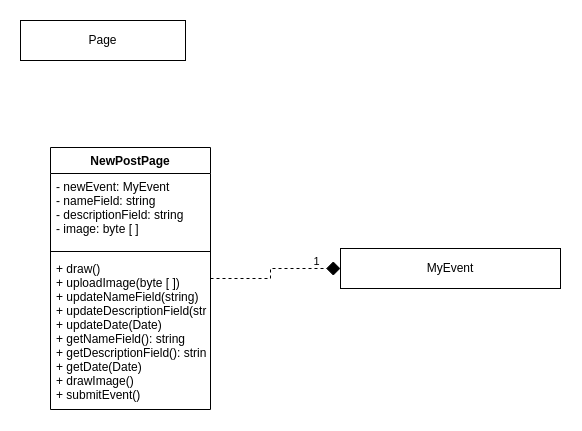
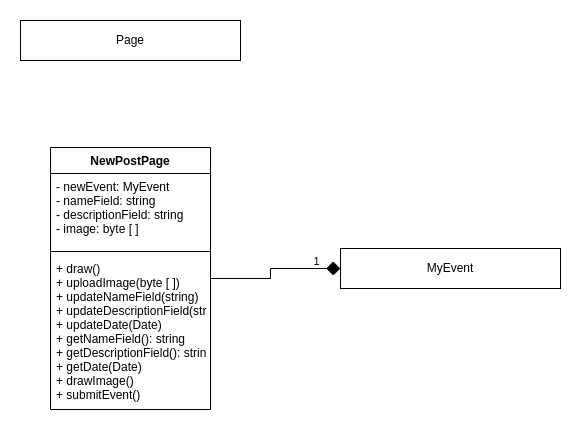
node "Page": size 165x40 -> 220x40
edge "NewPostPage" -> "MyEvent": style dashed -> solid
